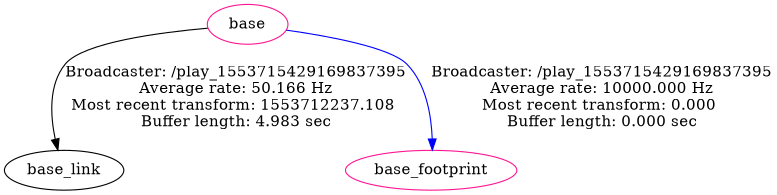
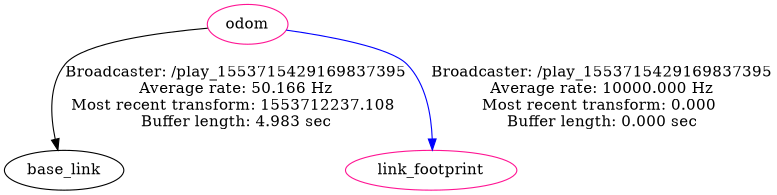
node "base": label "base" -> "odom"
node "base_footprint": label "base_footprint" -> "link_footprint"
